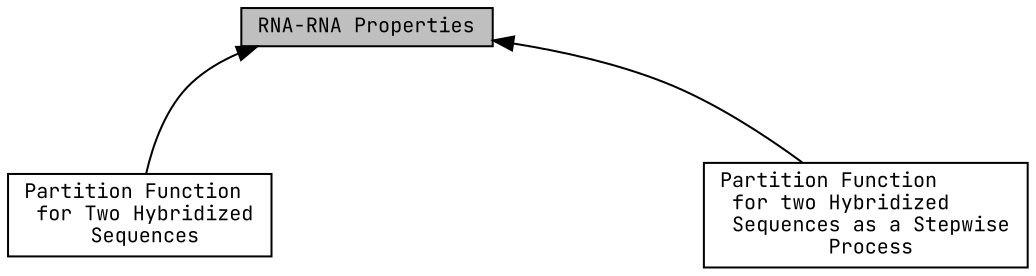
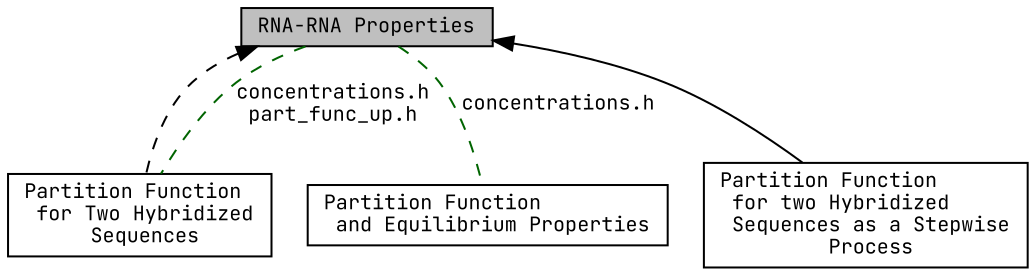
edge "RNA-RNA Properties" -- "Partition Function for Two Hybridized Sequences": added, label "concentrations.h part_func_up.h"
edge "Partition Function for Two Hybridized Sequences" -> "RNA-RNA Properties": style solid -> dashed
node "Partition Function and Equilibrium Properties": added
